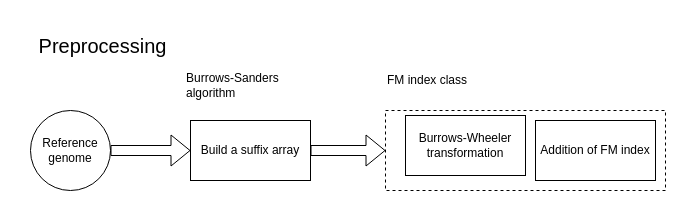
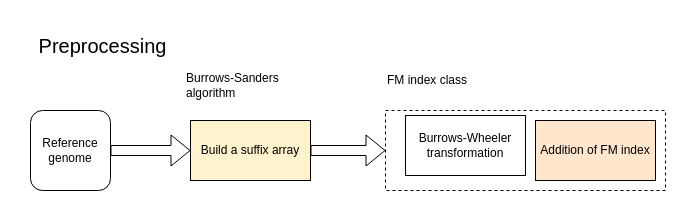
node "Reference genome": shape ellipse -> rounded rectangle
node "Build a suffix array": fillcolor #ffffff -> #fff2cc
node "Addition of FM index": fillcolor #ffffff -> #ffe6cc
